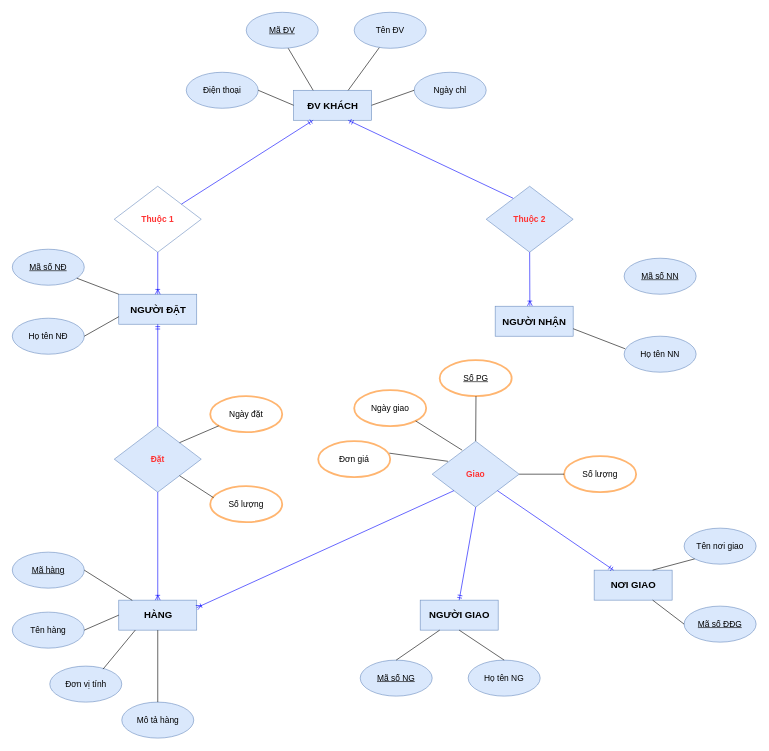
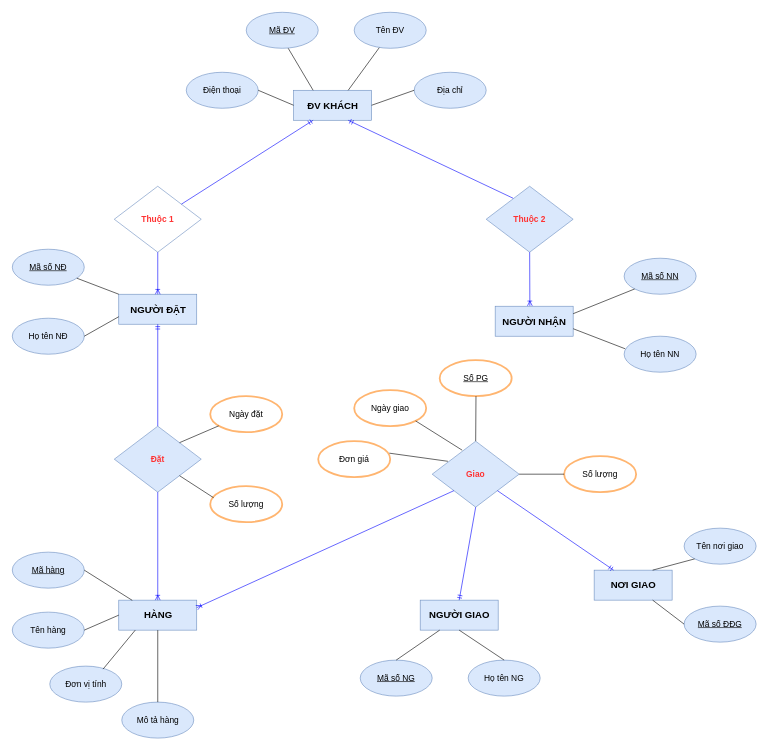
node "Ngày chỉ": label "Ngày chỉ" -> "Địa chỉ"
edge "Mã số NN" -- "NGƯỜI NHẬN": added
